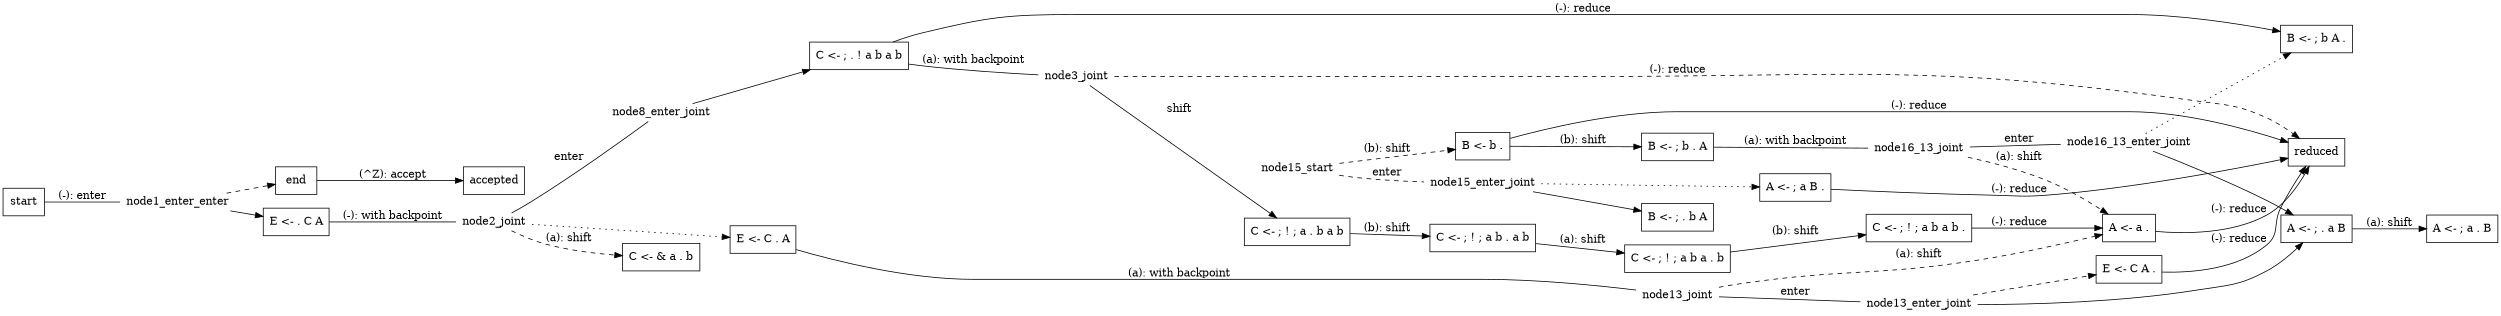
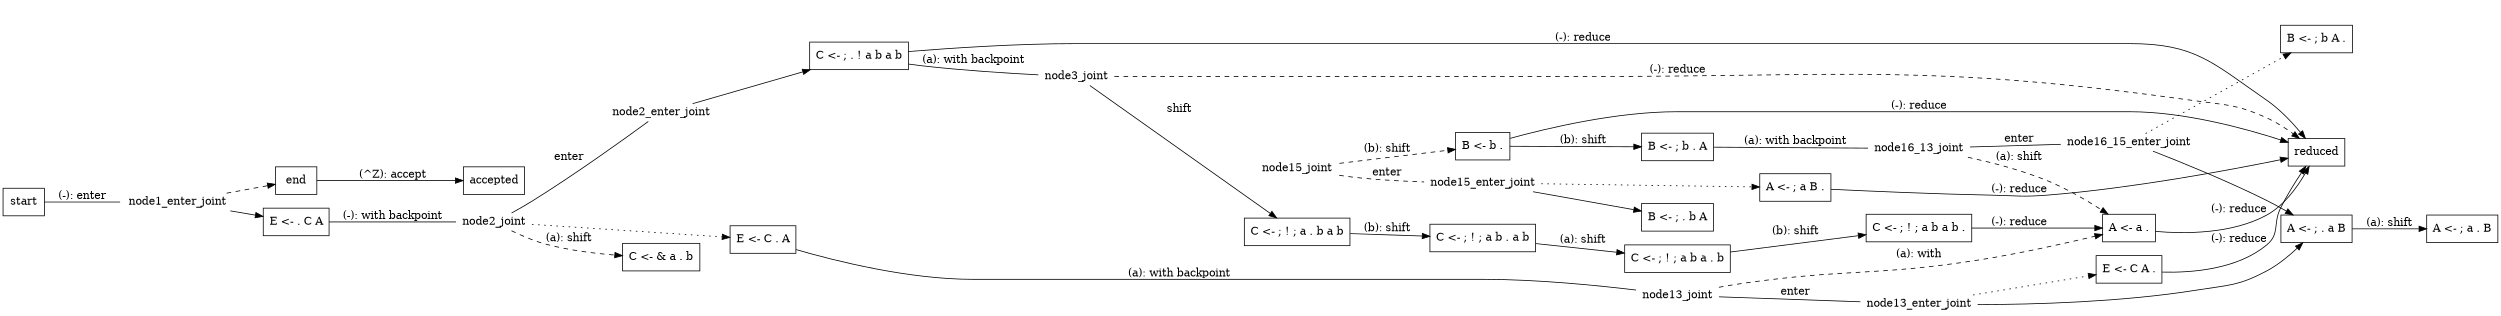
edge "C <- ; . ! a b a b" -> "B <- ; b A .": now "C <- ; . ! a b a b" -> "reduced"
node "node8_enter_joint": label "node8_enter_joint" -> "node2_enter_joint"
node "node16_13_enter_joint": label "node16_13_enter_joint" -> "node16_15_enter_joint"
node "node15_start": label "node15_start" -> "node15_joint"
node "node1_enter_enter": label "node1_enter_enter" -> "node1_enter_joint"
edge "node13_joint" -> "A <- a .": label "(a): shift" -> "(a): with"
edge "node13_enter_joint" -> "E <- C A .": style dashed -> dotted
